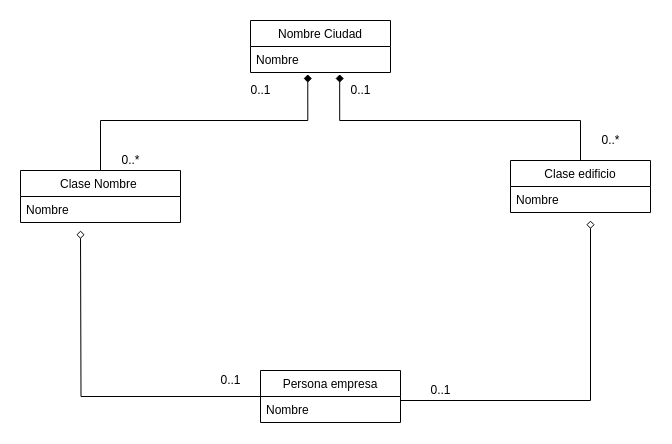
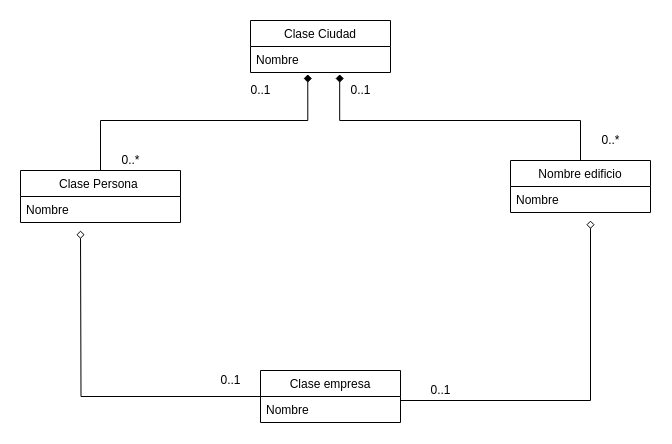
node "Nombre Ciudad": label "Nombre Ciudad" -> "Clase Ciudad"
node "Clase edificio": label "Clase edificio" -> "Nombre edificio"
node "Clase Nombre": label "Clase Nombre" -> "Clase Persona"
node "Persona empresa": label "Persona empresa" -> "Clase empresa"
